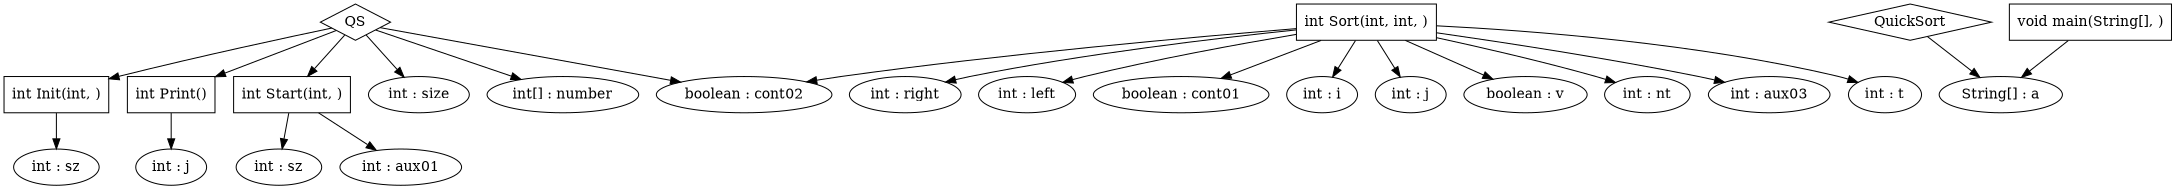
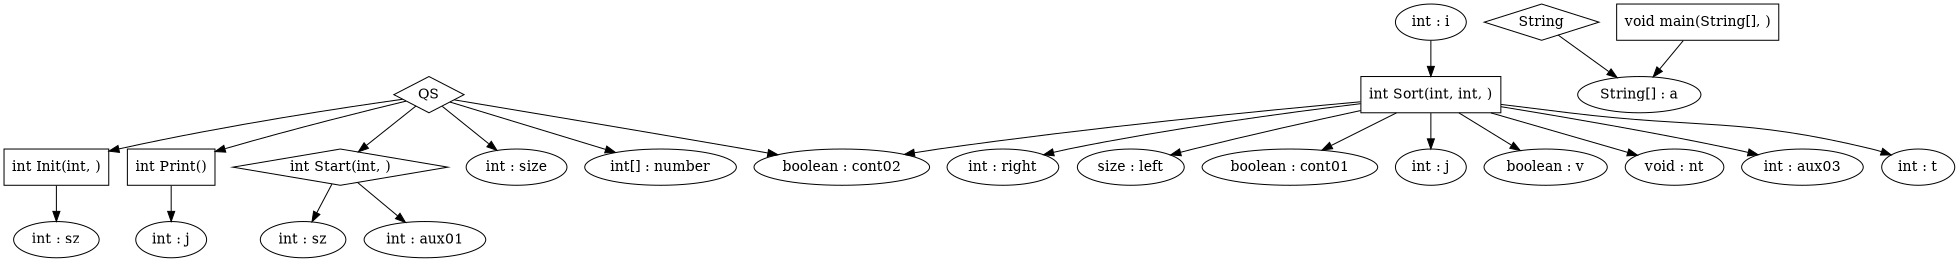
node "QuickSort": label "QuickSort" -> "String"
edge "int Sort(int, int, )" -> "int : i": reversed
node "int Start(int, )": shape box -> diamond
node "int : left": label "int : left" -> "size : left"
node "int : nt": label "int : nt" -> "void : nt"
